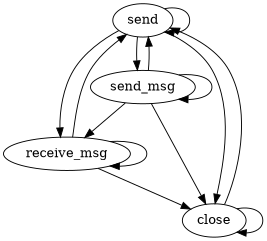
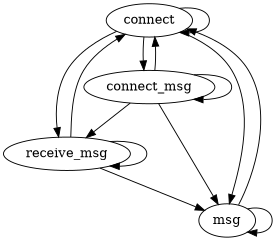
node "send": label "send" -> "connect"
node "send_msg": label "send_msg" -> "connect_msg"
node "close": label "close" -> "msg"
